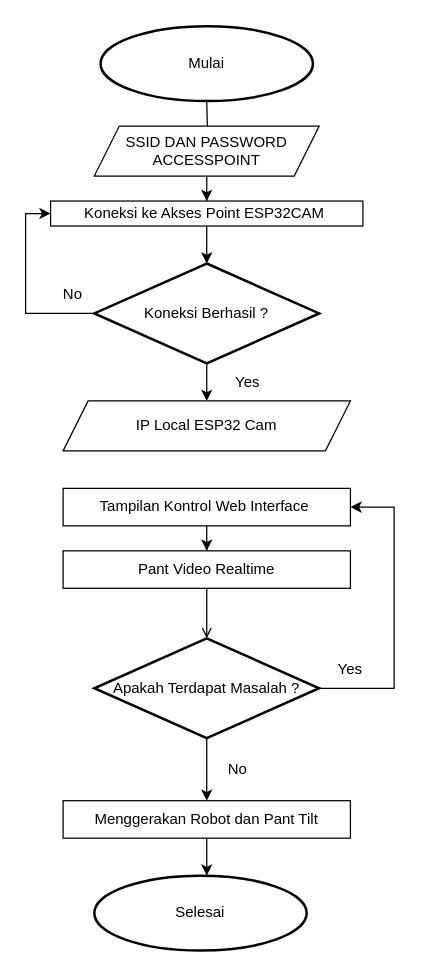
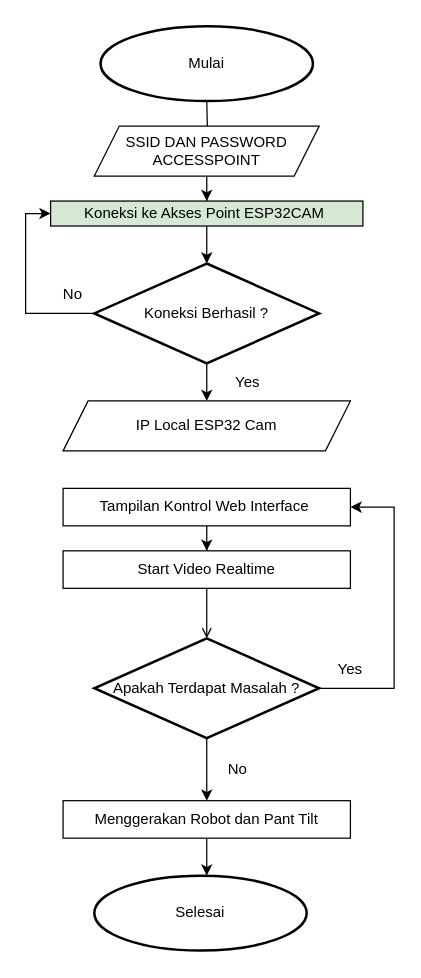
node "Koneksi ke Akses Point ESP32CAM": fillcolor #ffffff -> #d5e8d4
node "Pant Video Realtime": label "Pant Video Realtime" -> "Start Video Realtime"
